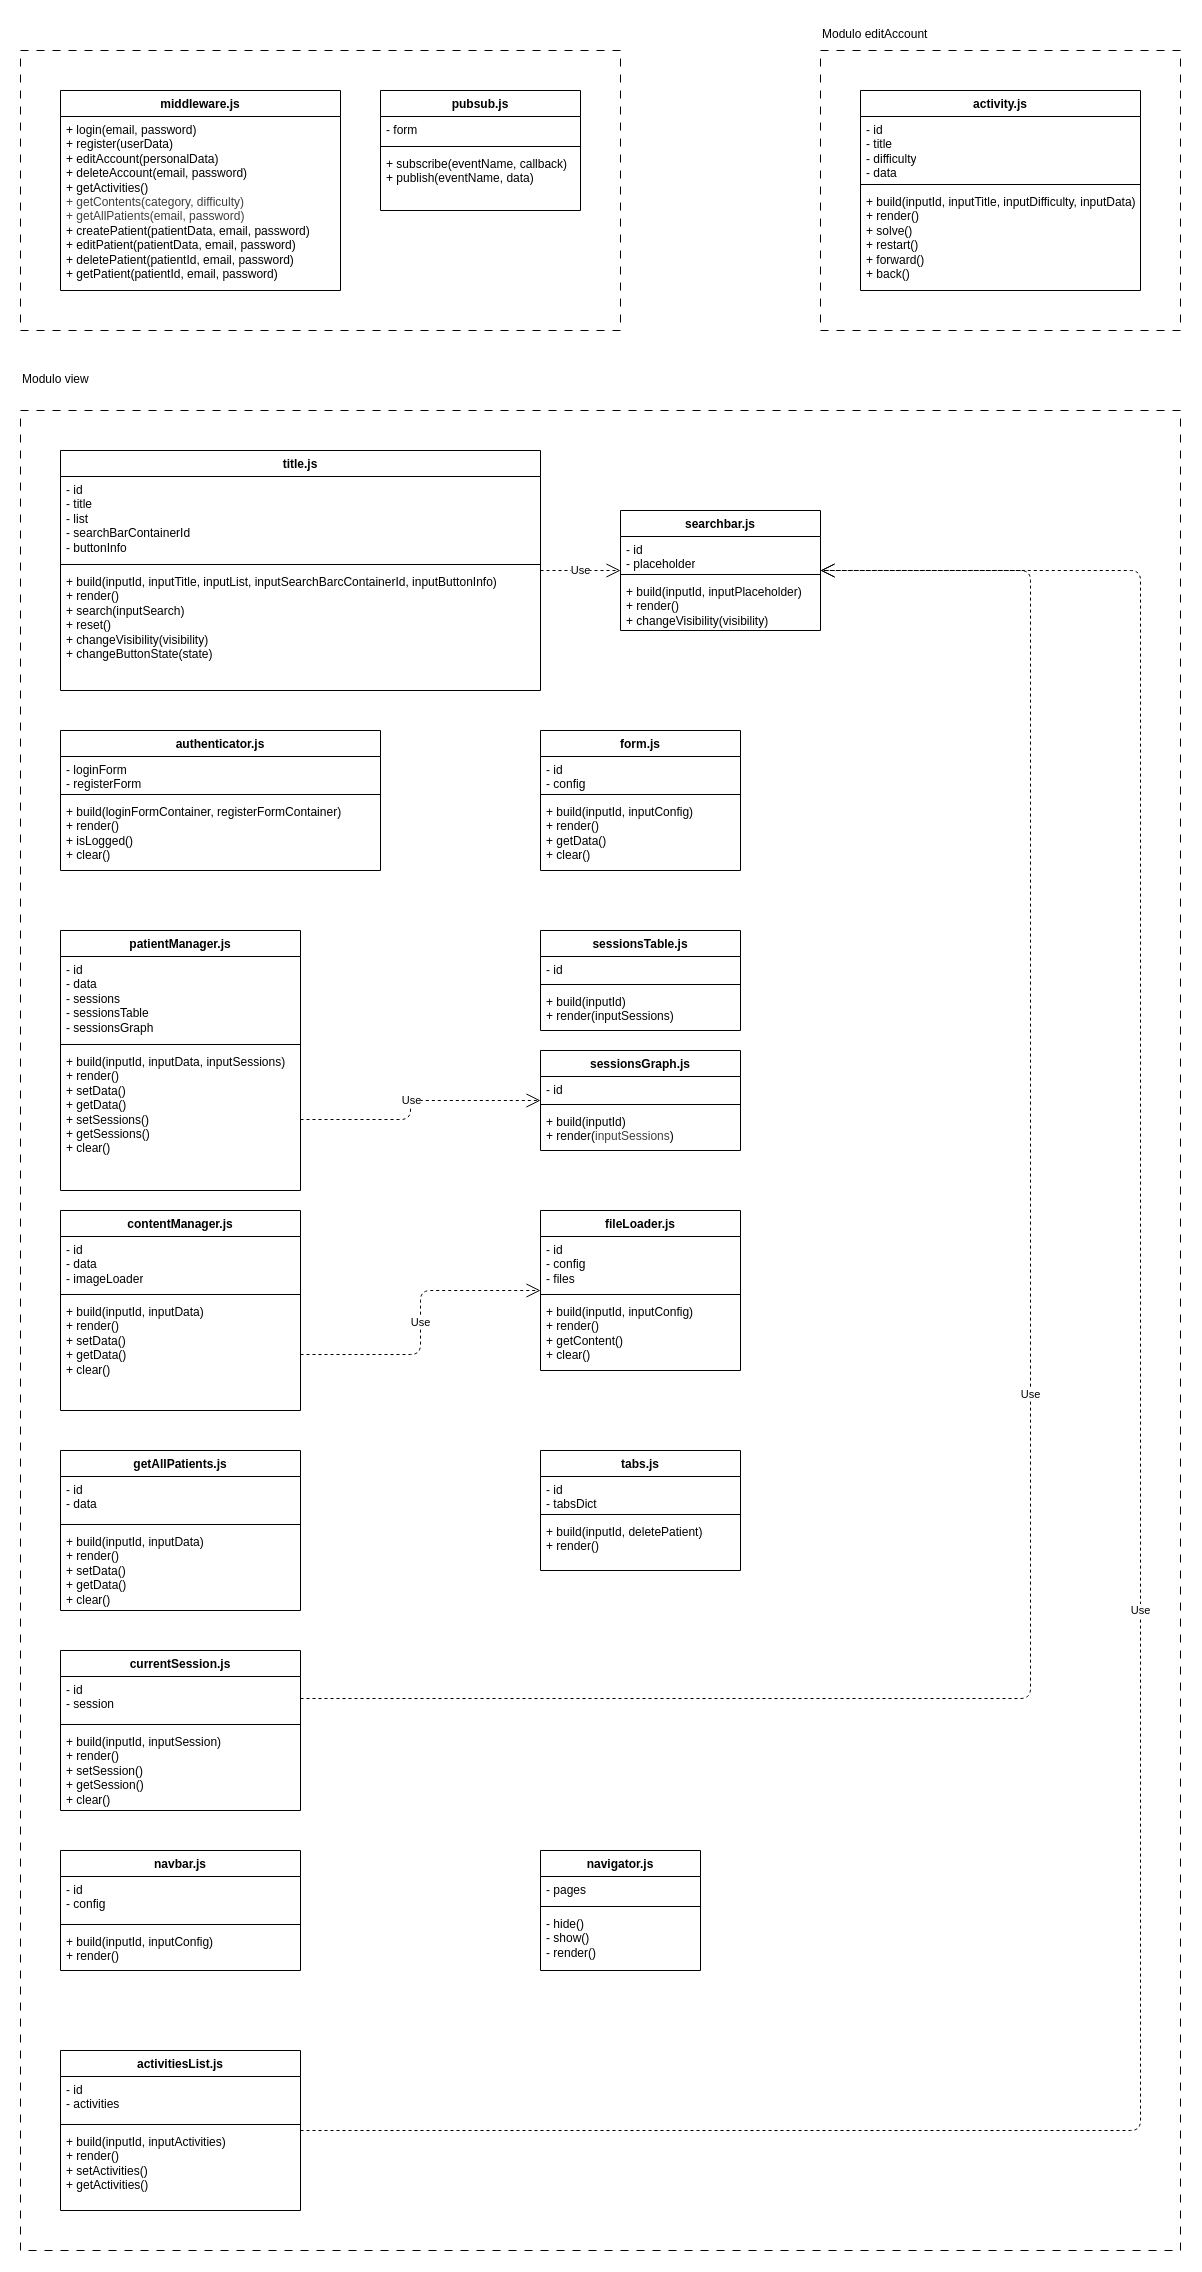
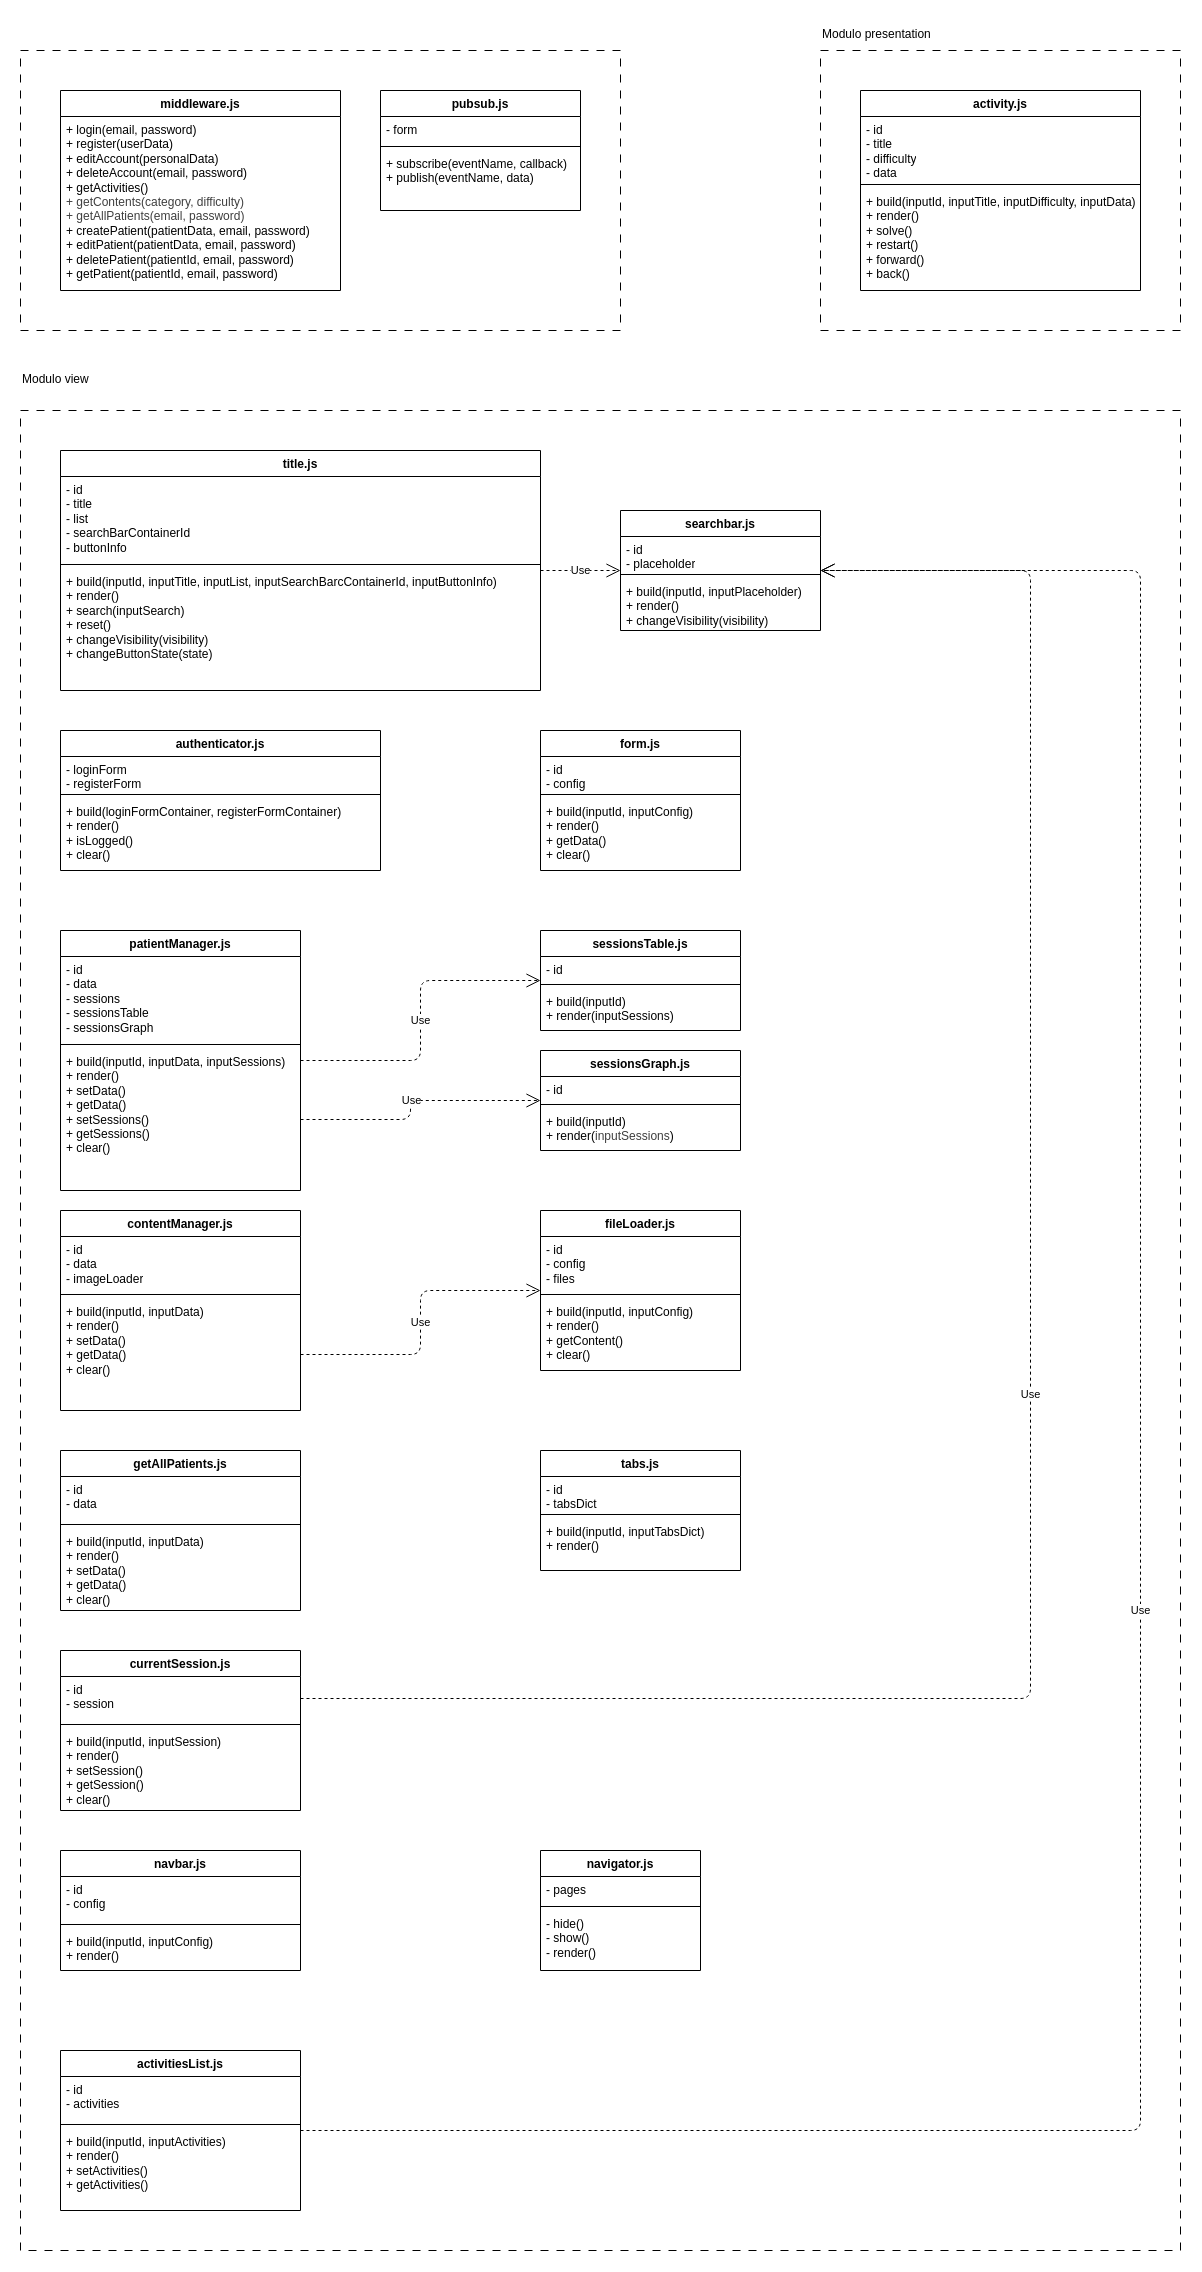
node "Modulo editAccount": label "Modulo editAccount" -> "Modulo presentation"
edge "patientManager.js" -> "sessionsTable.js": added, label "Use"
node "+ build(inputId, deletePatient) + render()": label "+ build(inputId, deletePatient) + render()" -> "+ build(inputId, inputTabsDict) + render()"
